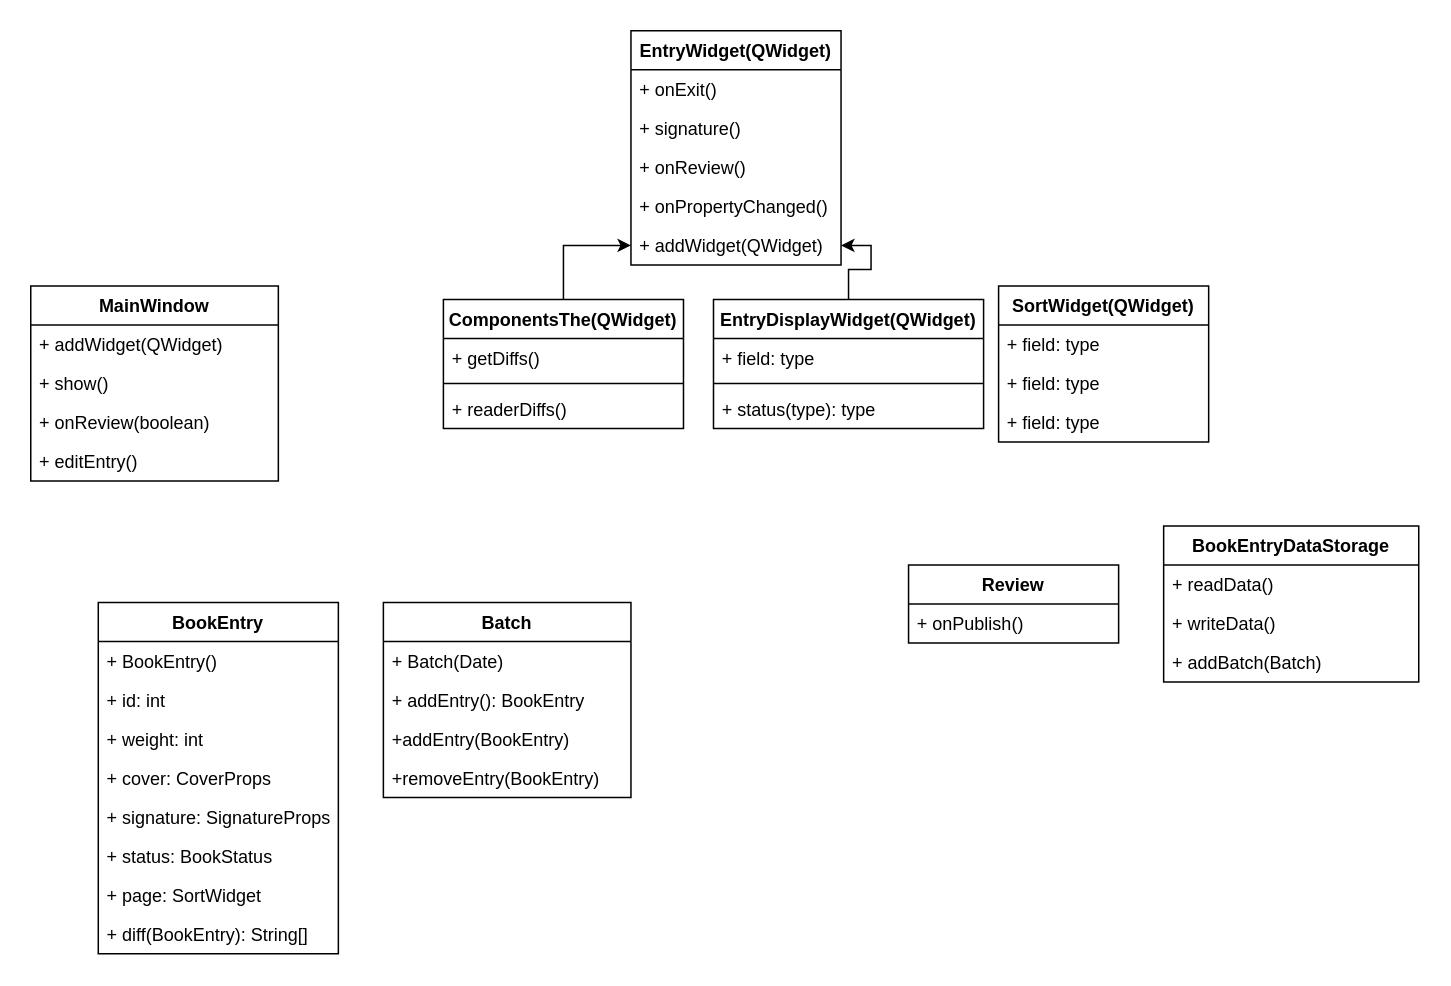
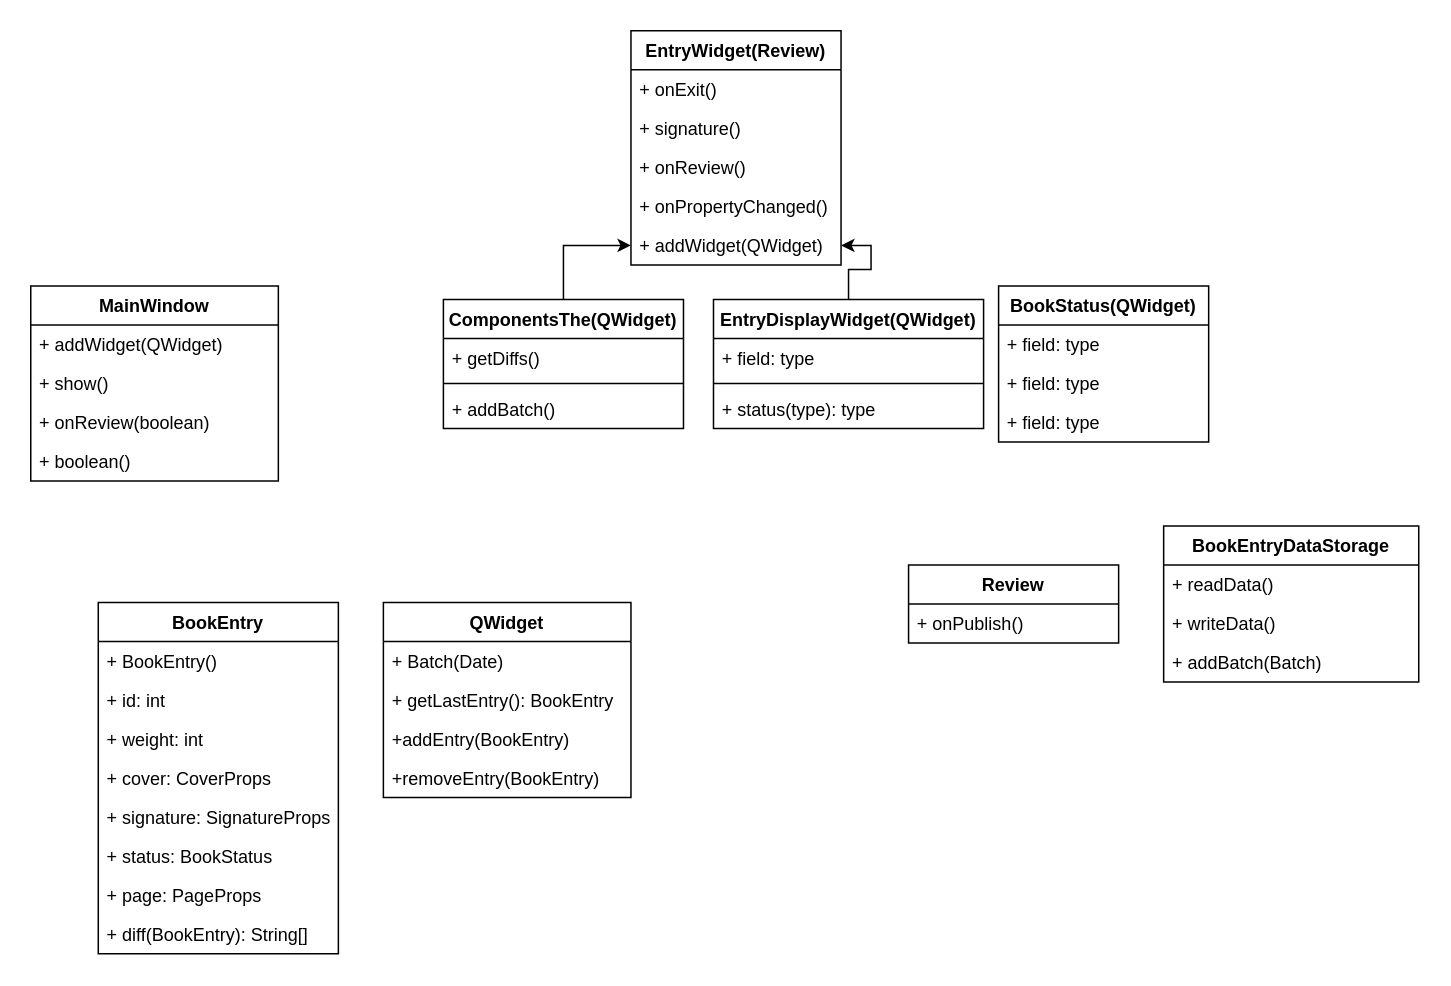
node "EntryWidget(QWidget)": label "EntryWidget(QWidget)" -> "EntryWidget(Review)"
node "SortWidget(QWidget)": label "SortWidget(QWidget)" -> "BookStatus(QWidget)"
node "+ readerDiffs()": label "+ readerDiffs()" -> "+ addBatch()"
node "+ editEntry()": label "+ editEntry()" -> "+ boolean()"
node "Batch": label "Batch" -> "QWidget"
node "+ addEntry(): BookEntry": label "+ addEntry(): BookEntry" -> "+ getLastEntry(): BookEntry"
node "+ page: SortWidget": label "+ page: SortWidget" -> "+ page: PageProps"
